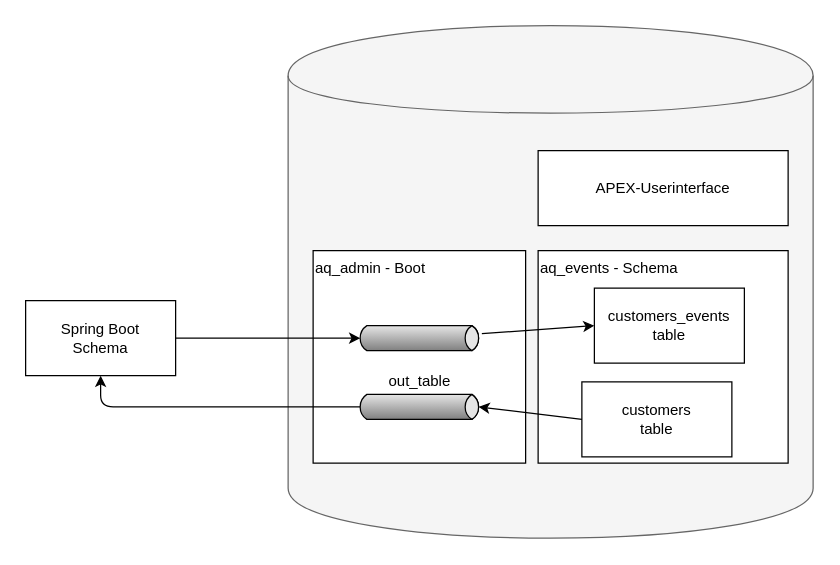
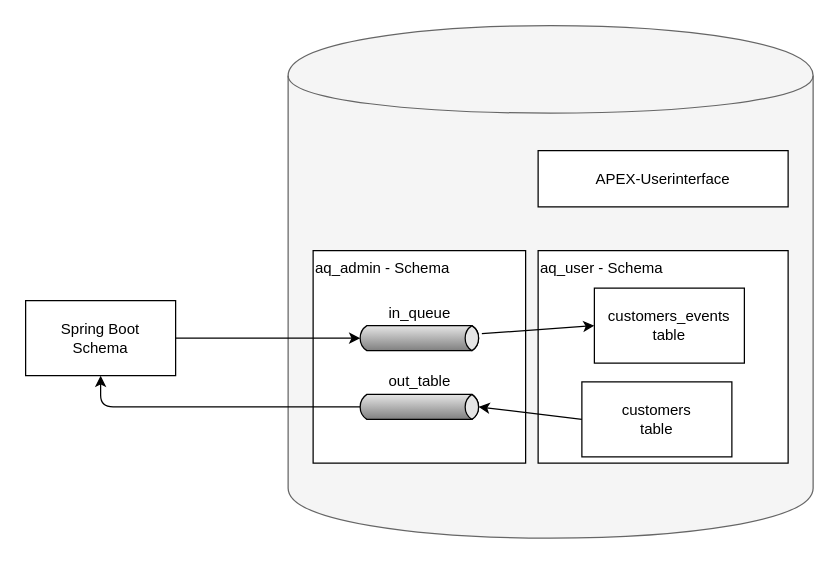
node "APEX-Userinterface": size 250x75 -> 250x56
node "aq_admin - Boot": label "aq_admin - Boot" -> "aq_admin - Schema"
node "aq_events - Schema": label "aq_events - Schema" -> "aq_user - Schema"
node "in_queue": added
